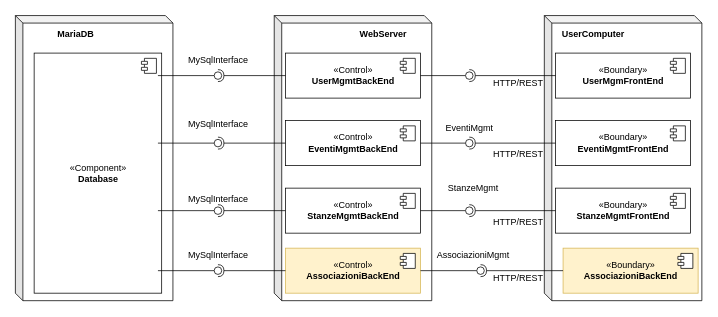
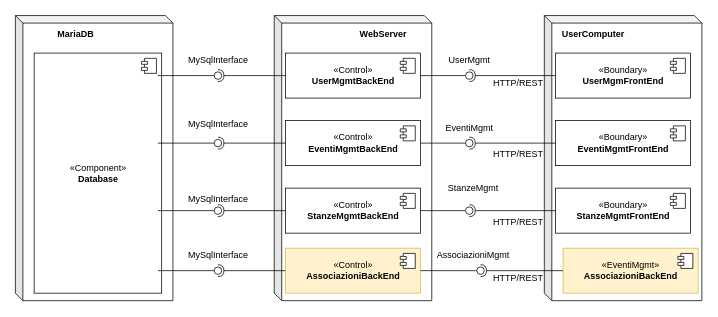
node "UserMgmt": added
node "«Boundary» AssociazioniBackEnd": label "«Boundary» AssociazioniBackEnd" -> "«EventiMgmt» AssociazioniBackEnd"
